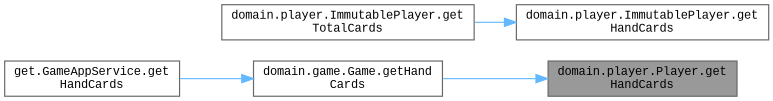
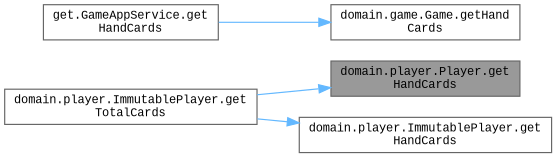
edge "domain.game.Game.getHand Cards" -> "domain.player.Player.get HandCards": now "domain.player.ImmutablePlayer.get TotalCards" -> "domain.player.Player.get HandCards"
